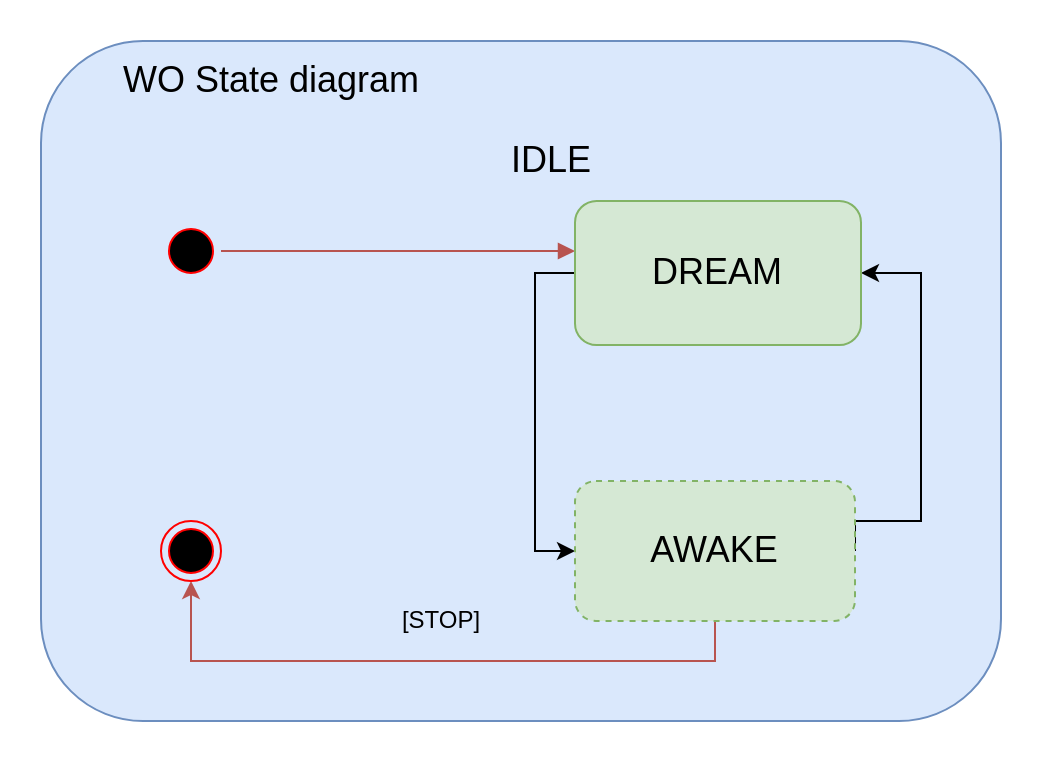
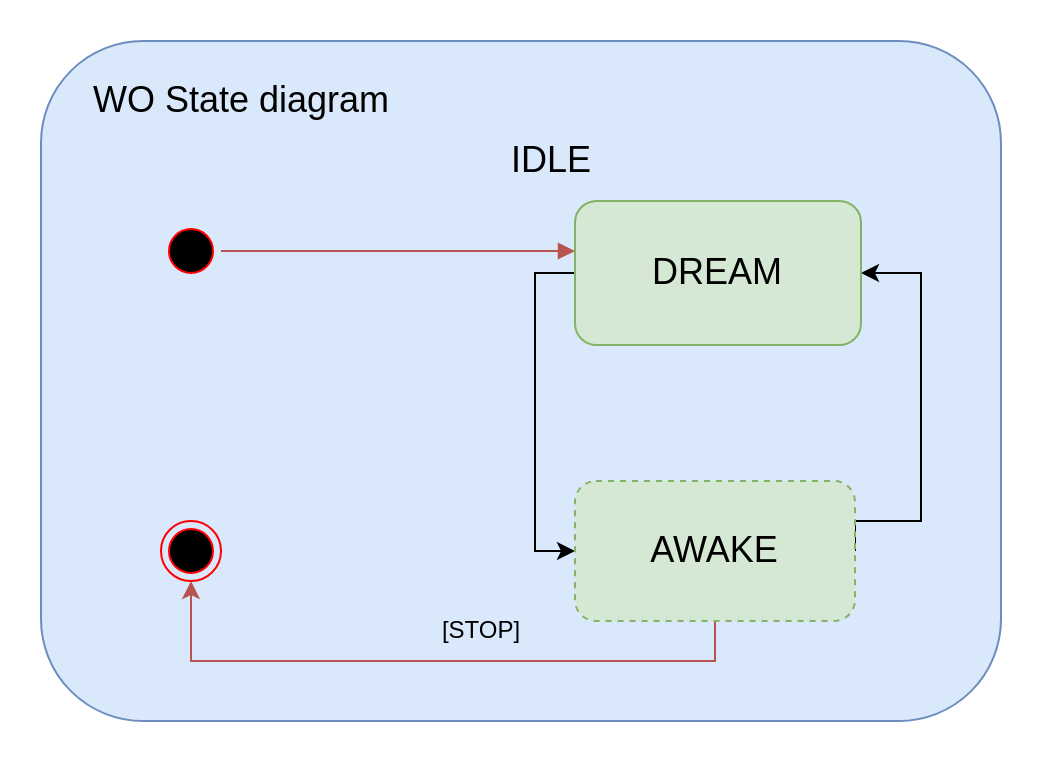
node "WO State diagram": moved (271, 81) -> (241, 101)
node "[STOP]": moved (441, 621) -> (481, 631)
